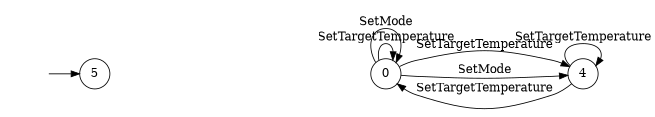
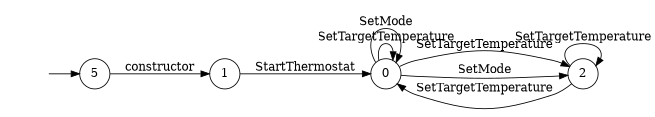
node "1": added
node "4": label "4" -> "2"
